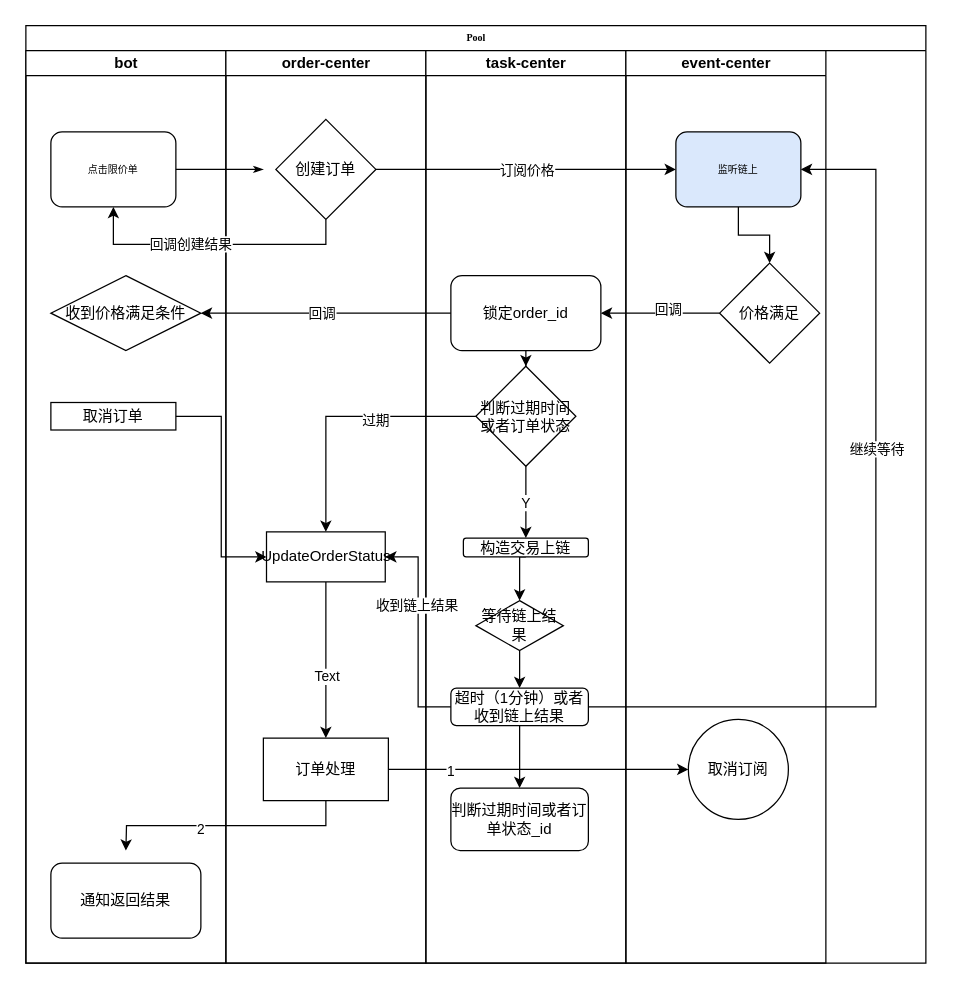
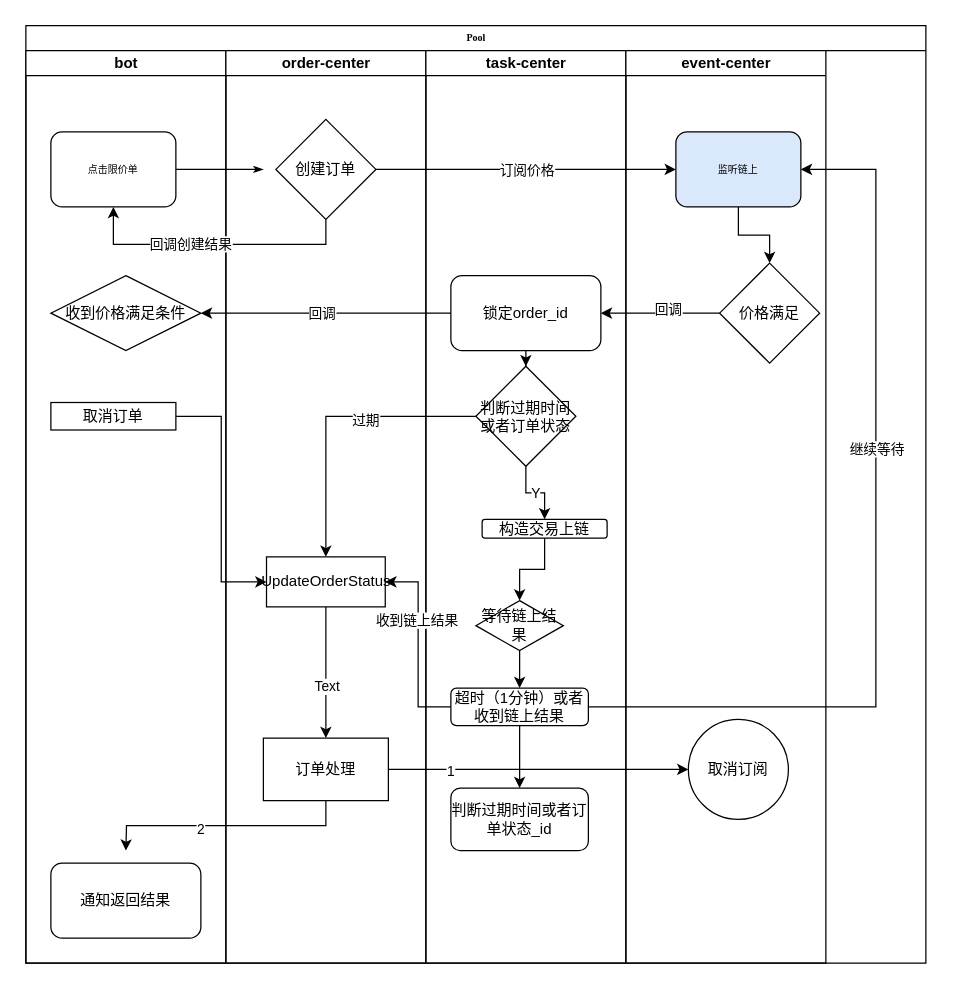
node "构造交易上链": moved (526, 548) -> (544, 529)
node "UpdateOrderStatus": moved (326, 557) -> (326, 582)
